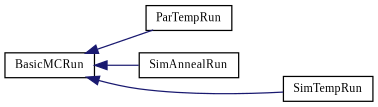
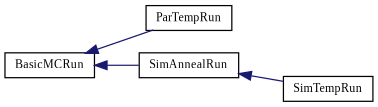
edge "SimTempRun" -> "BasicMCRun": now "SimTempRun" -> "SimAnnealRun"
